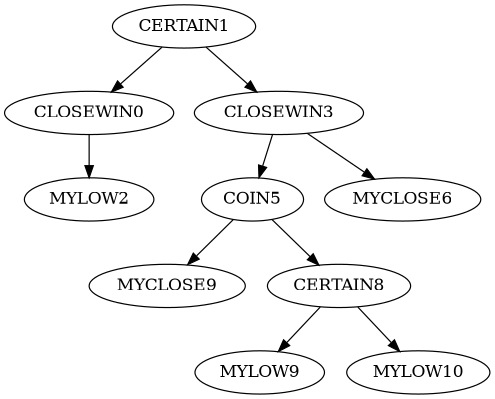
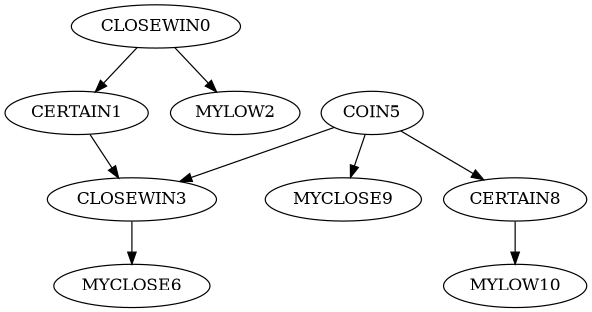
edge "CERTAIN1" -> "CLOSEWIN0": reversed
edge "CLOSEWIN3" -> "COIN5": reversed
node "MYLOW9": removed
